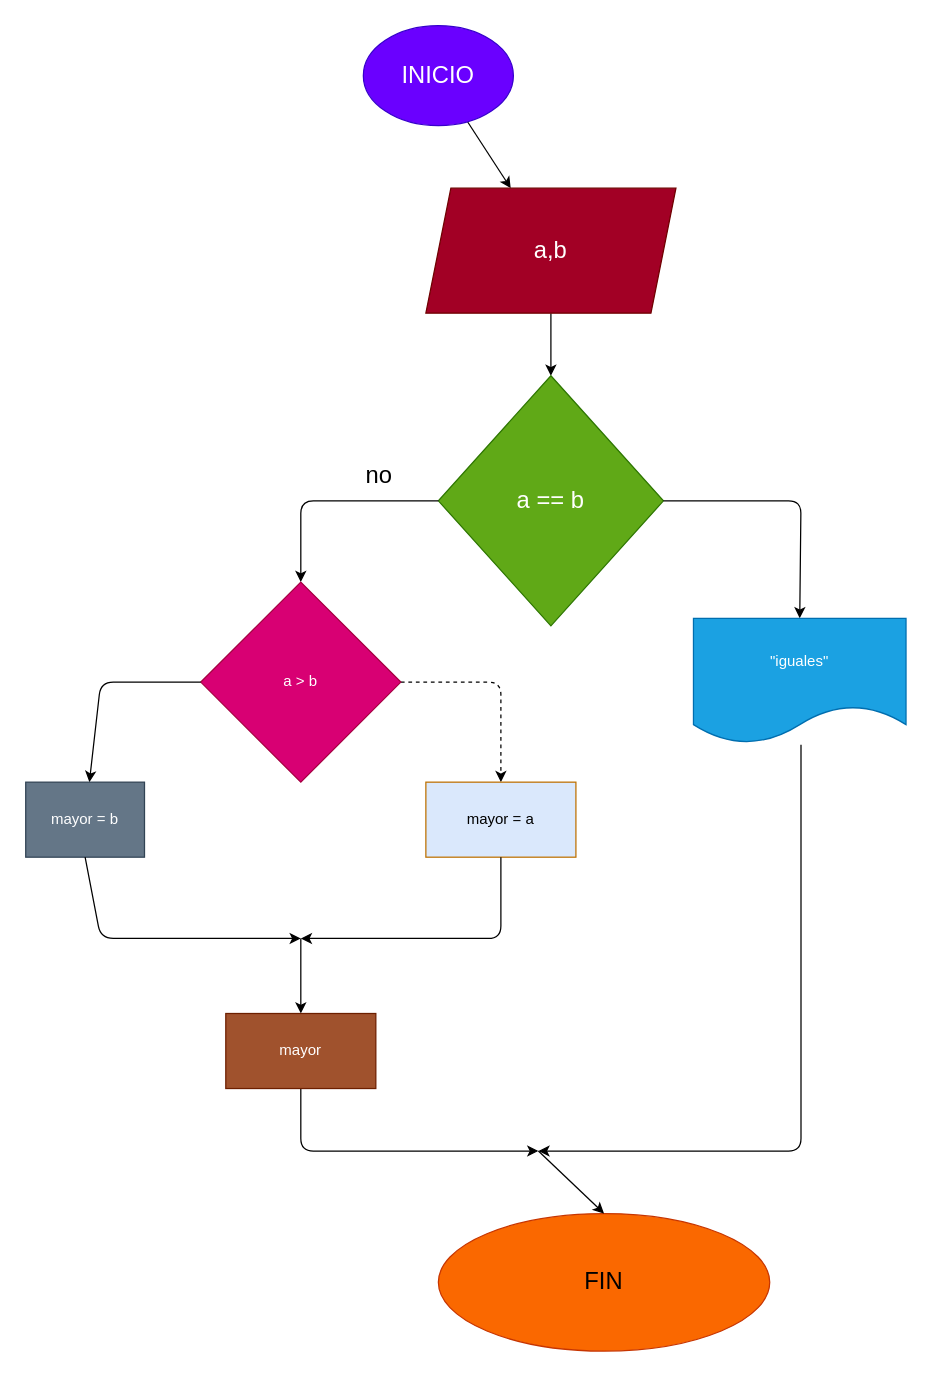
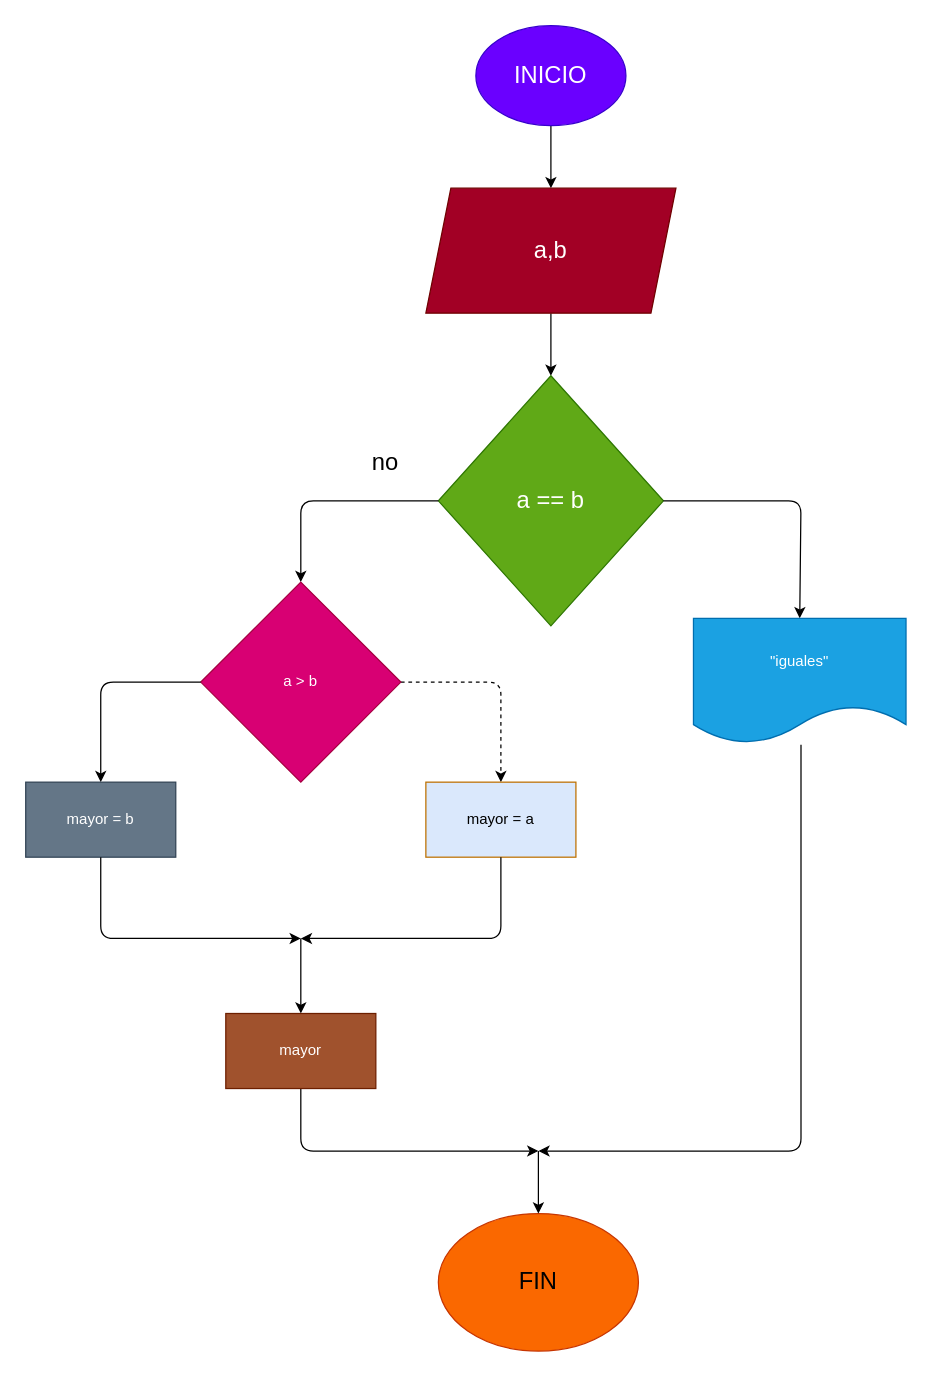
node "INICIO": moved (438, 76) -> (551, 76)
node "no": moved (382, 476) -> (388, 463)
node "mayor = b": size 119x75 -> 150x75
node "FIN": size 331x138 -> 200x138
